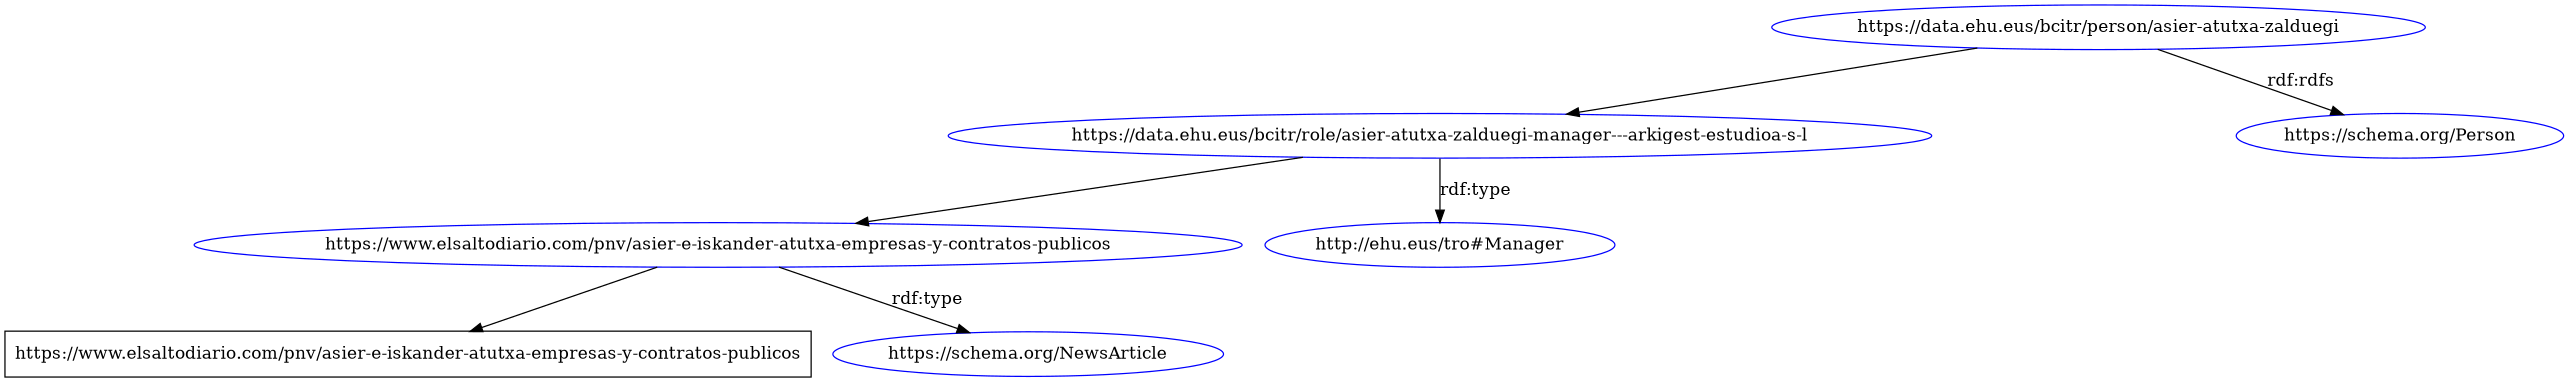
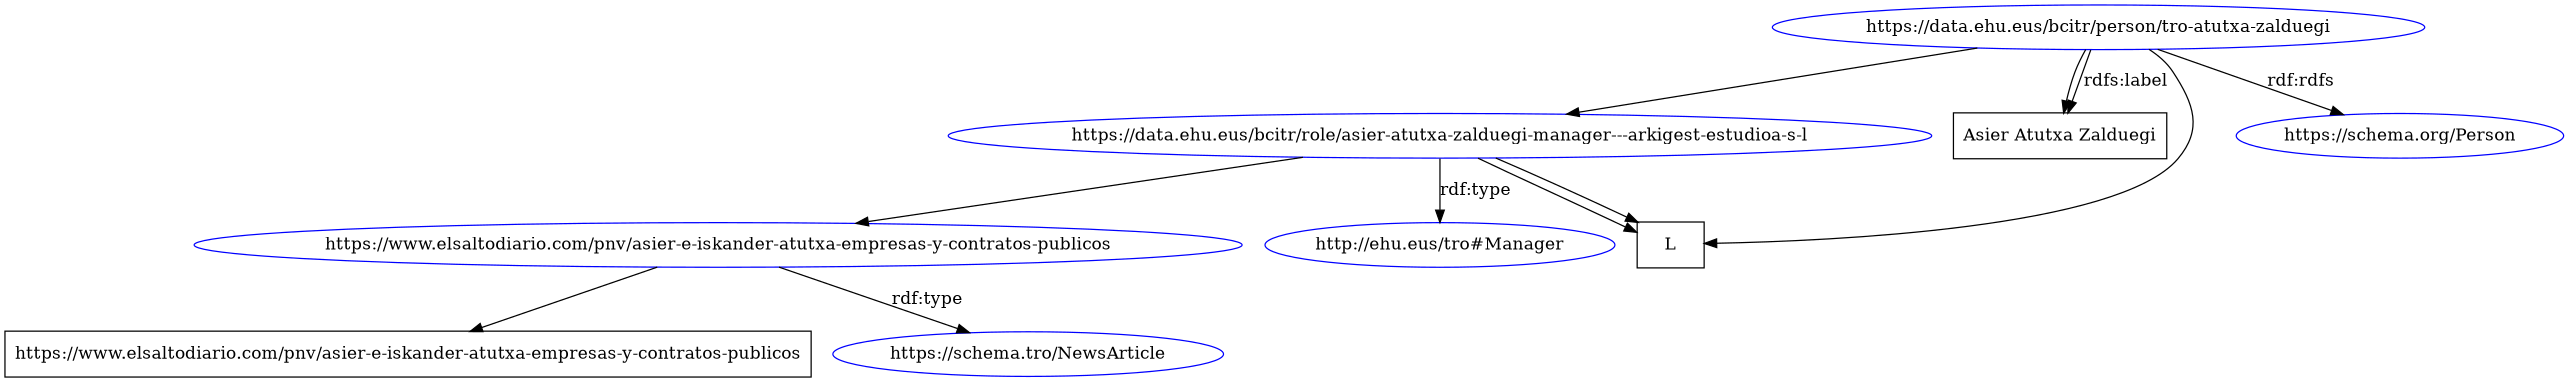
node "https://data.ehu.eus/bcitr/person/asier-atutxa-zalduegi": label "https://data.ehu.eus/bcitr/person/asier-atutxa-zalduegi" -> "https://data.ehu.eus/bcitr/person/tro-atutxa-zalduegi"
node "Asier Atutxa Zalduegi": added
node "L": added
node "https://schema.org/NewsArticle": label "https://schema.org/NewsArticle" -> "https://schema.tro/NewsArticle"
